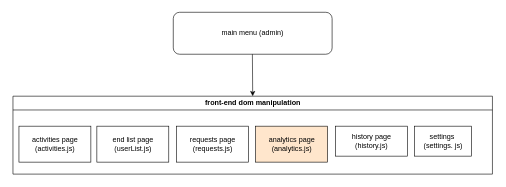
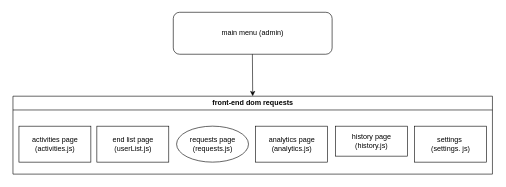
node "front-end dom manipulation": label "front-end dom manipulation" -> "front-end dom requests"
node "settings (settings. js)": size 57x30 -> 72x36
node "requests page (requests.js)": shape rectangle -> ellipse
node "analytics page (analytics.js)": fillcolor #ffe6cc -> #ffffff
